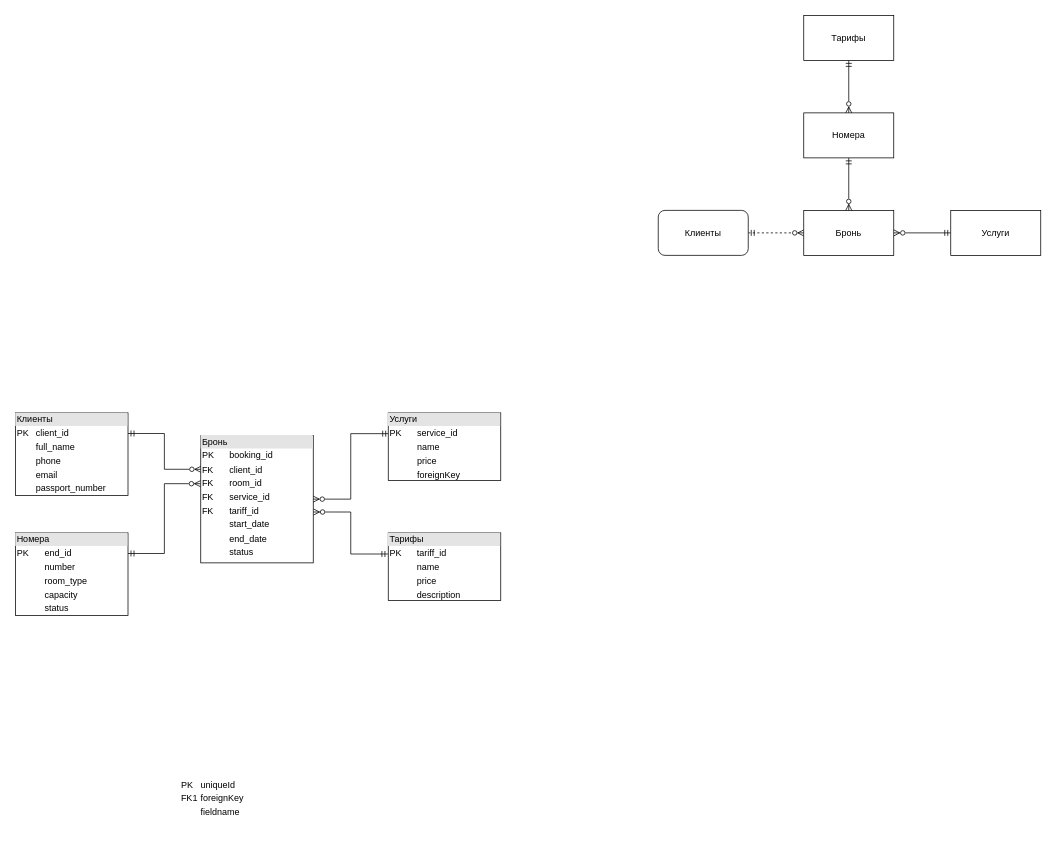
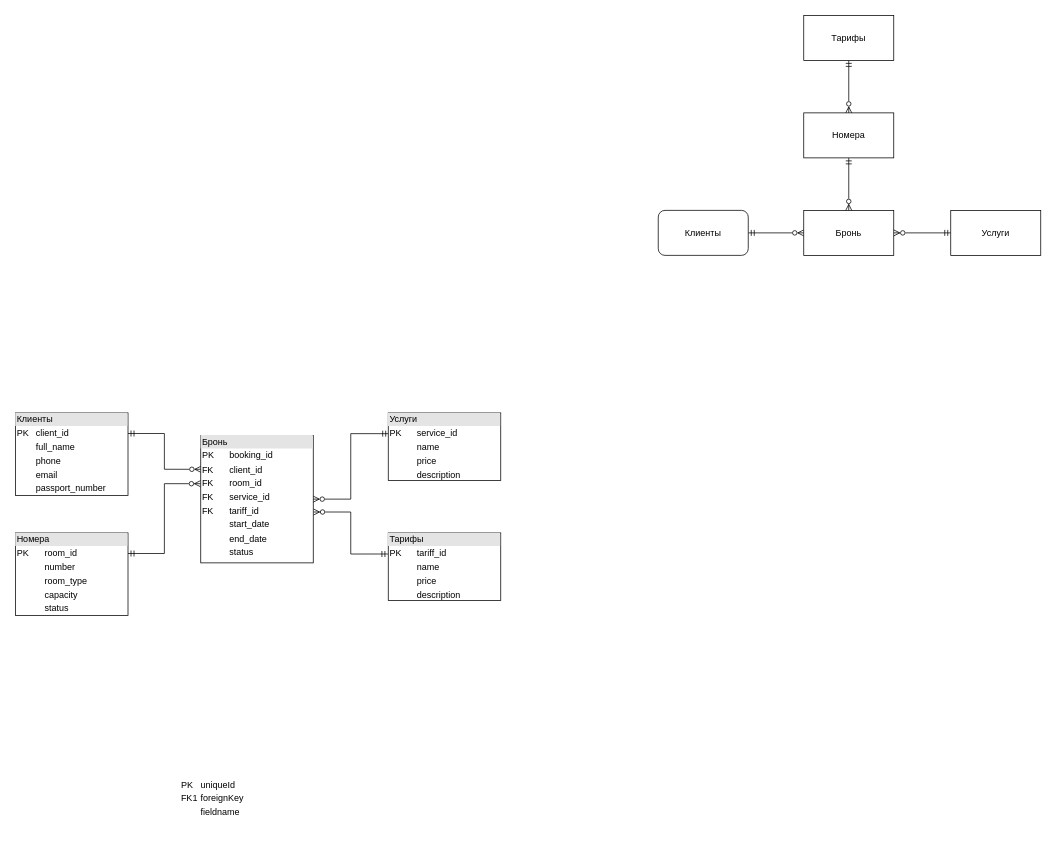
edge "Клиенты" -- "Бронь": style dashed -> solid
node "Услуги PK service_id name price foreignKey": label "Услуги PK service_id name price foreignKey" -> "Услуги PK service_id name price description"
node "Номера PK end_id number room_type capacity status": label "Номера PK end_id number room_type capacity status" -> "Номера PK room_id number room_type capacity status"
